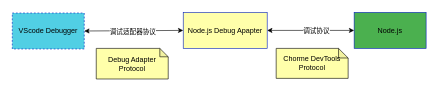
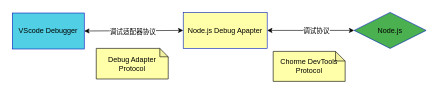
node "Node.js": shape rectangle -> diamond
node "VScode Debugger": style dashed -> solid
node "Chorme DevTools Protocol": moved (312, 63) -> (309, 66)
